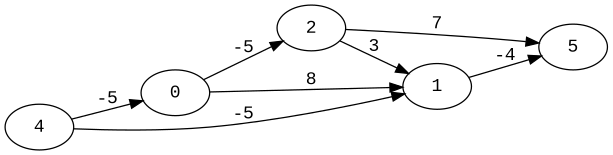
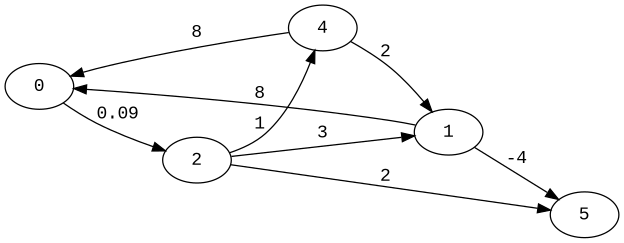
edge "2" -> "5": label "7" -> "2"
edge "0" -> "2": label "-5" -> "0.09"
edge "0" -> "1": reversed
edge "4" -> "0": label "-5" -> "8"
edge "4" -> "1": label "-5" -> "2"
edge "2" -> "4": added, label "1"
